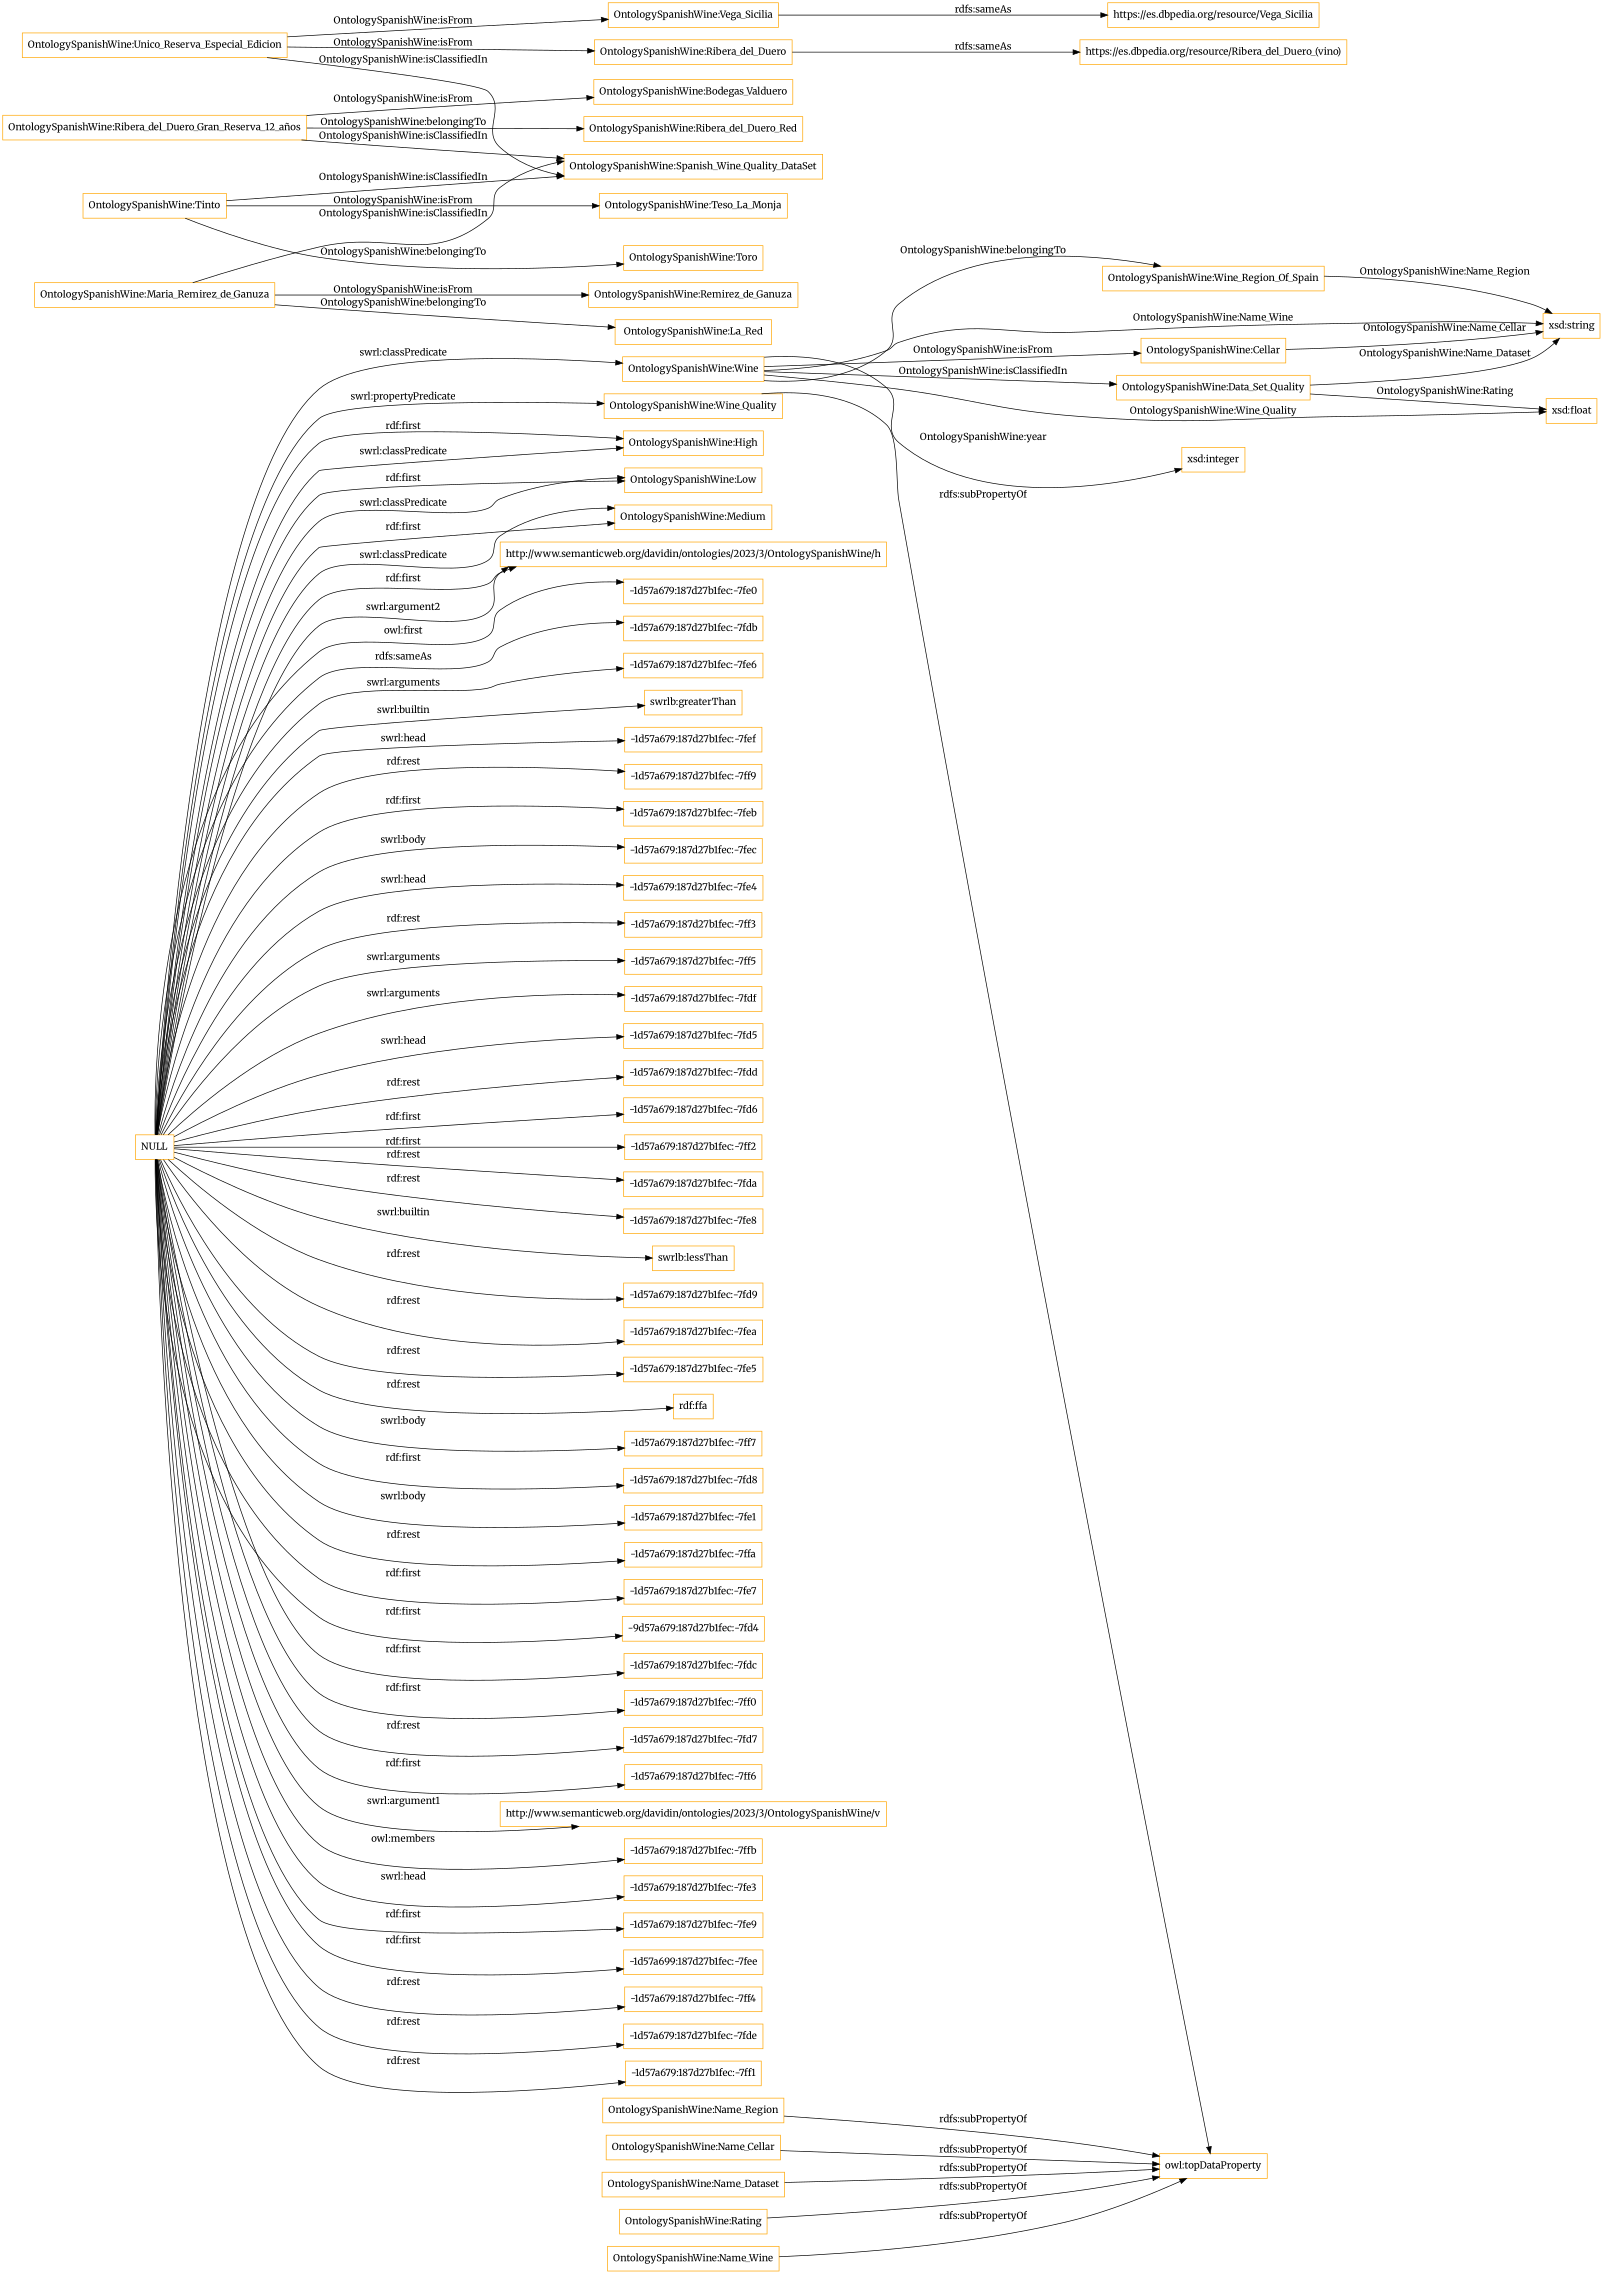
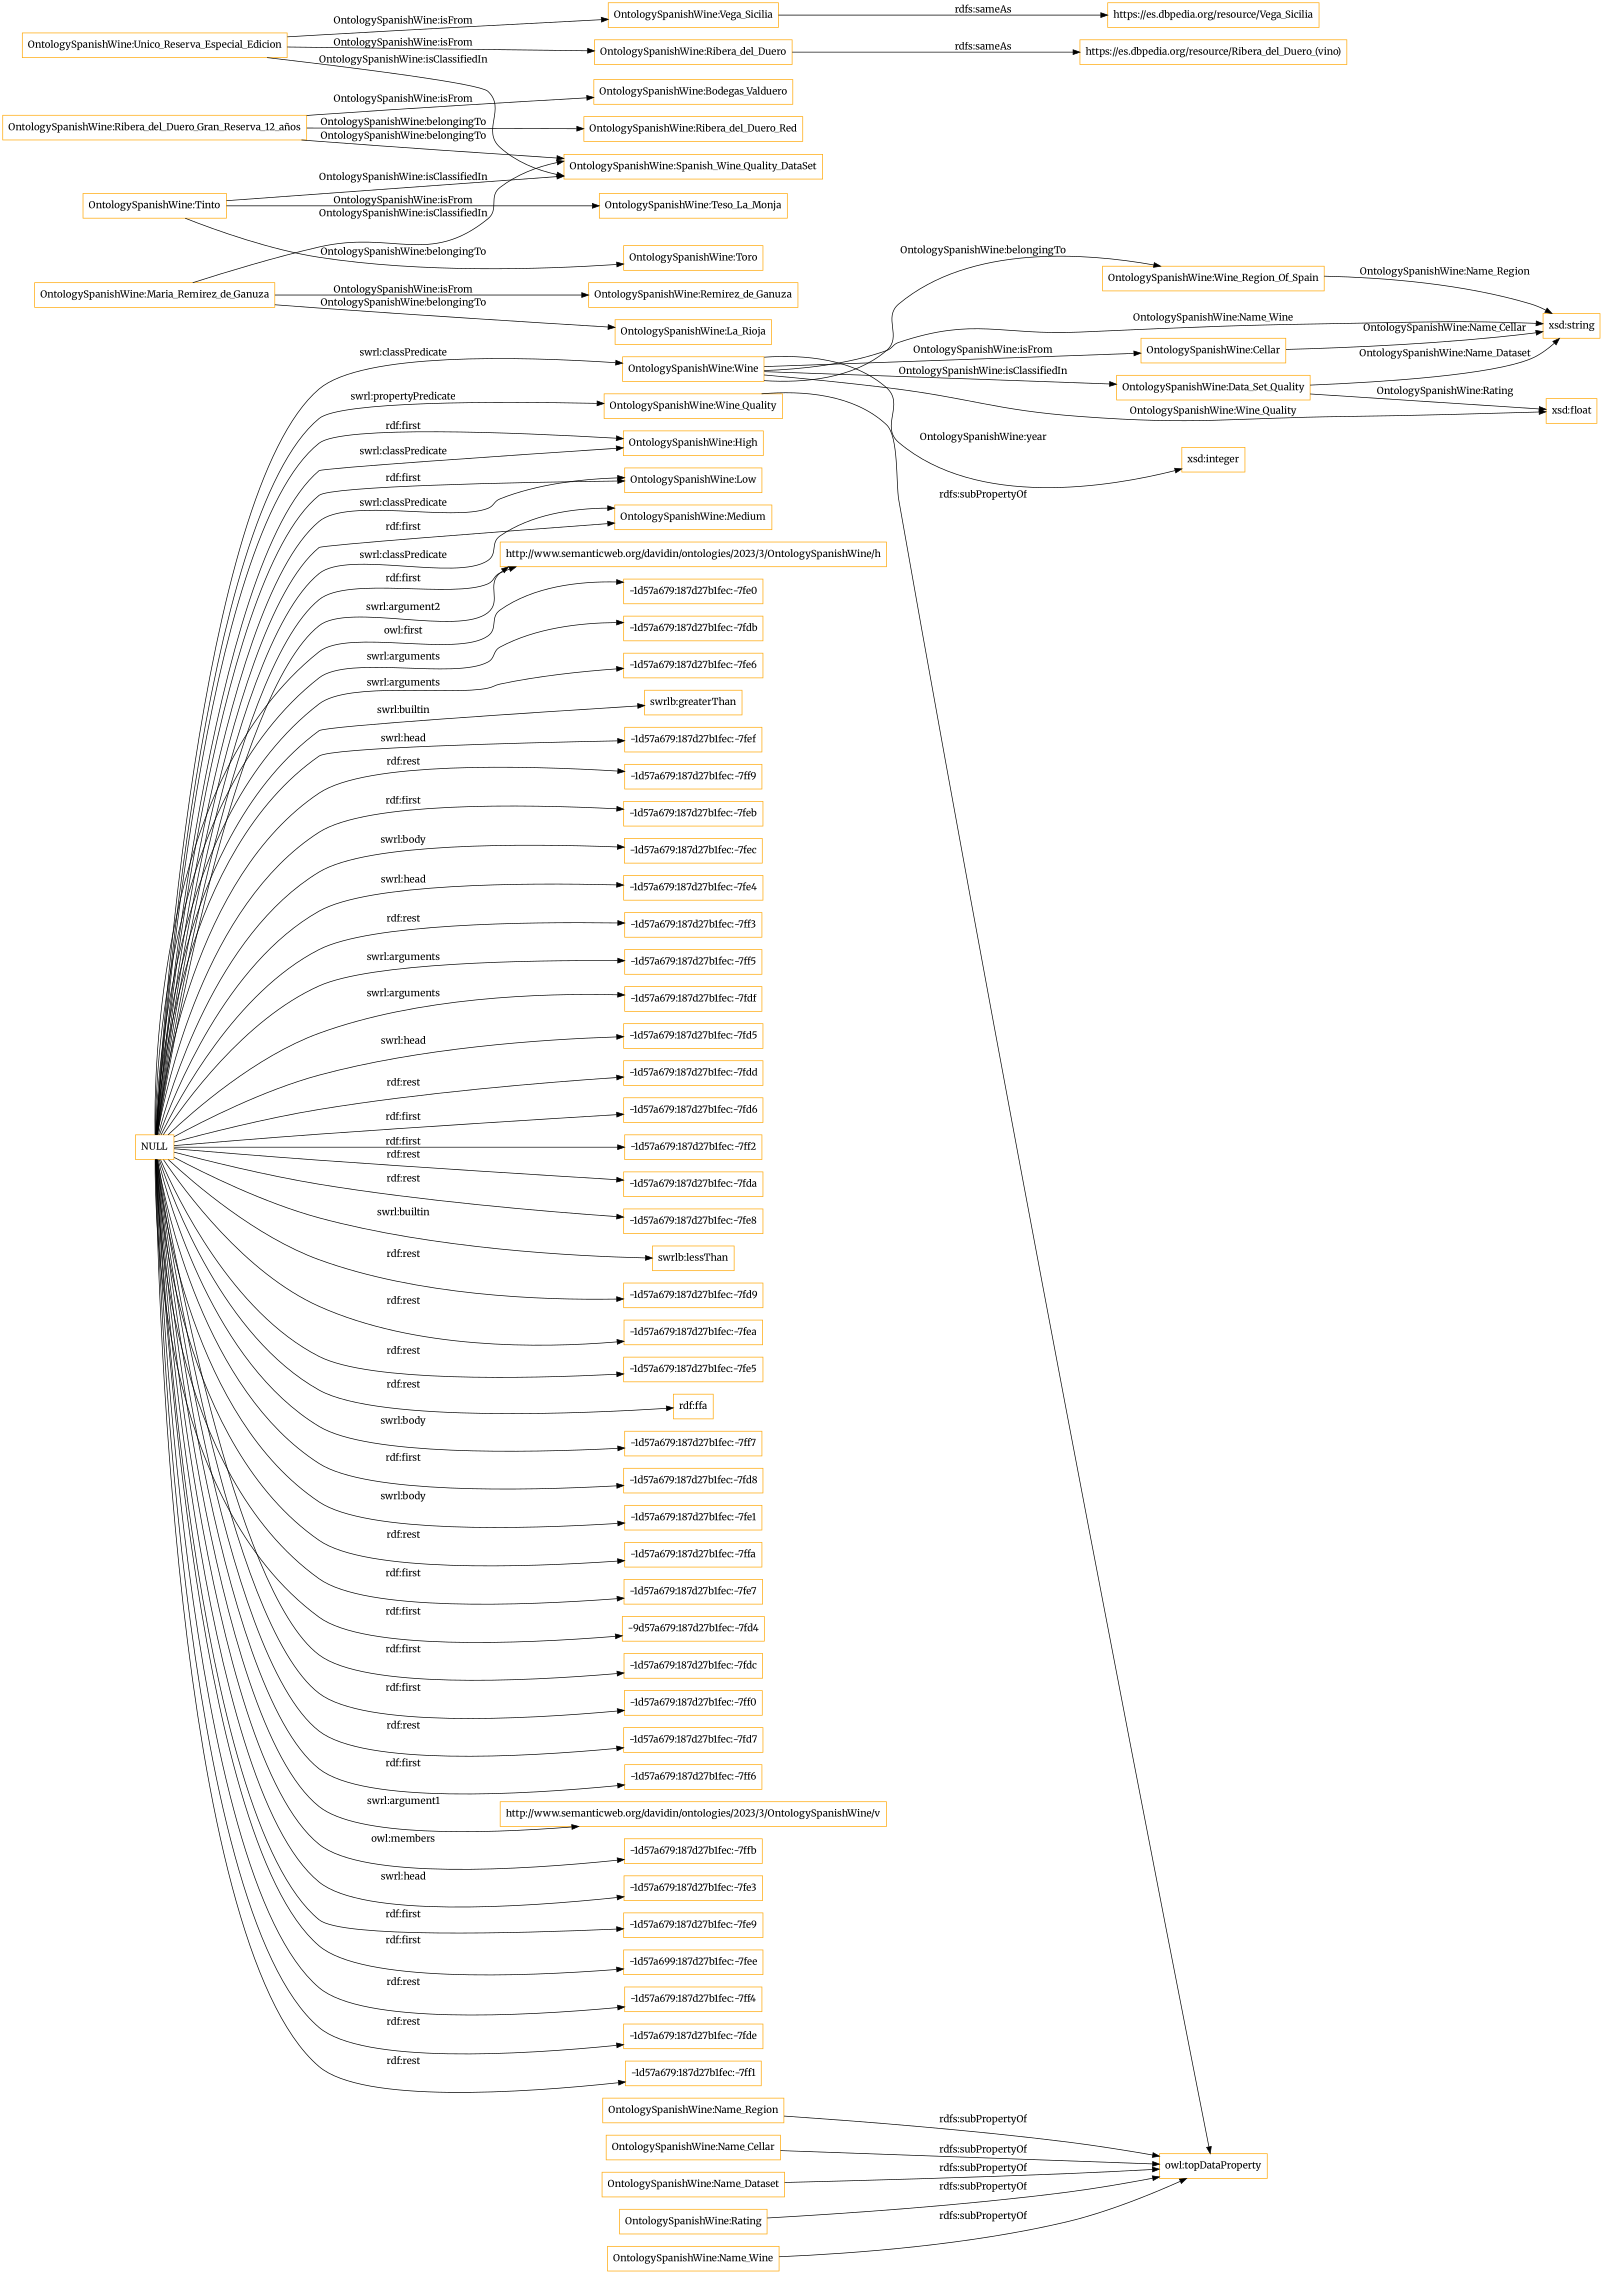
edge "OntologySpanishWine:Ribera_del_Duero_Gran_Reserva_12_años" -> "OntologySpanishWine:Spanish_Wine_Quality_DataSet": label "OntologySpanishWine:isClassifiedIn" -> "OntologySpanishWine:belongingTo"
node "OntologySpanishWine:La_Red": label "OntologySpanishWine:La_Red" -> "OntologySpanishWine:La_Rioja"
edge "NULL" -> "-1d57a679:187d27b1fec:-7fdb": label "rdfs:sameAs" -> "swrl:arguments"
